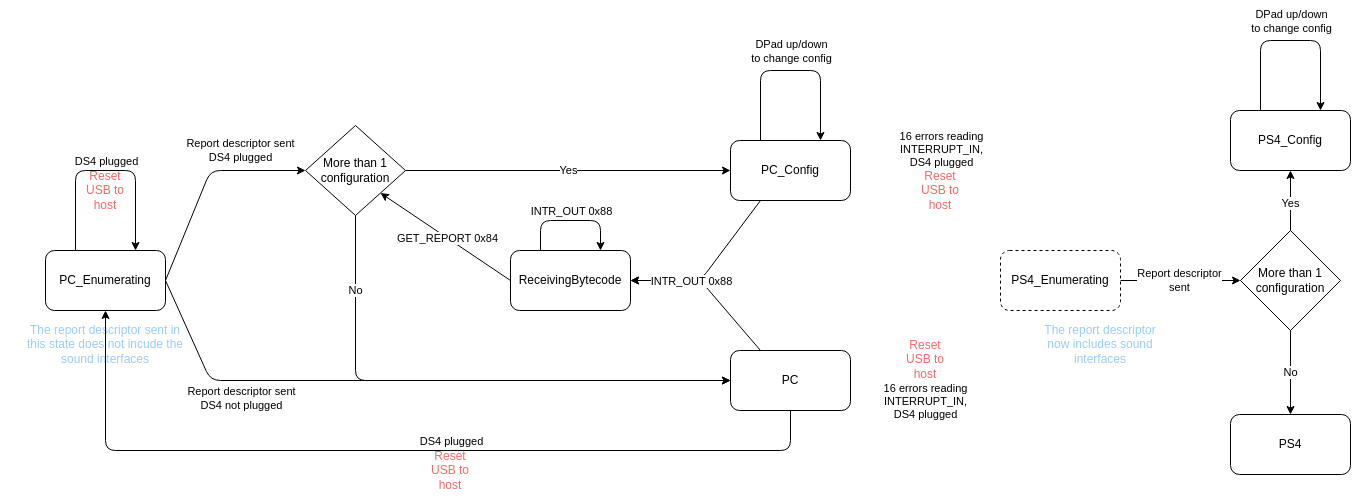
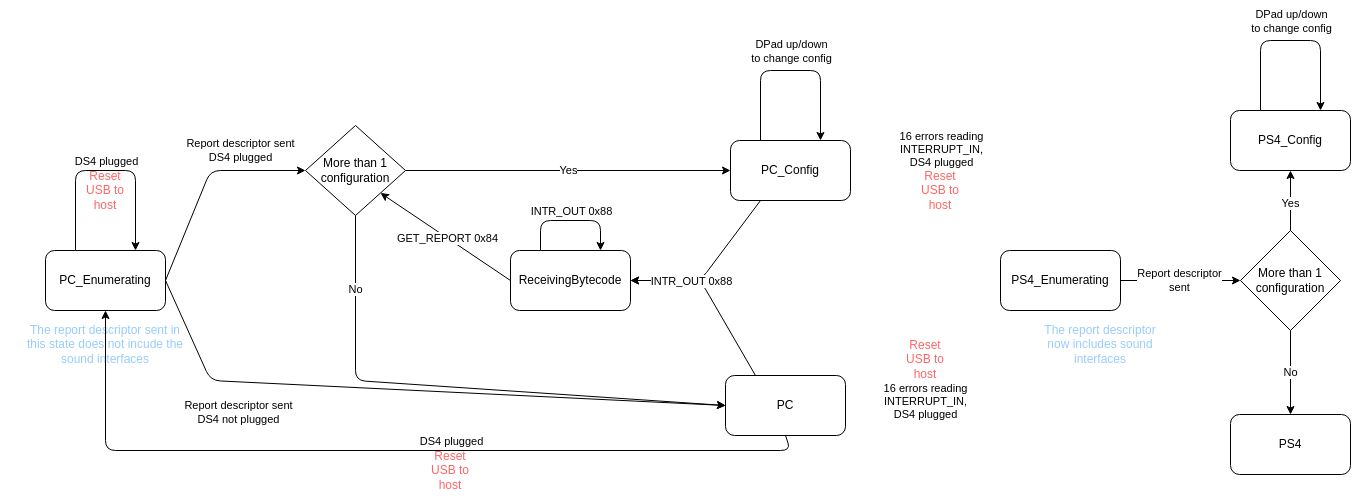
node "PS4_Enumerating": style dashed -> solid
node "PC": moved (791, 381) -> (786, 406)
